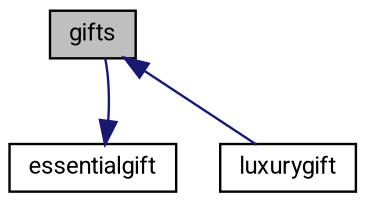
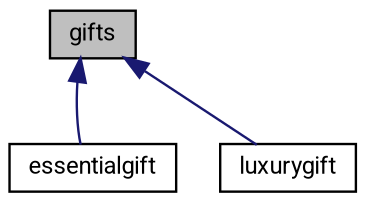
edge "gifts" -> "essentialgift": reversed
